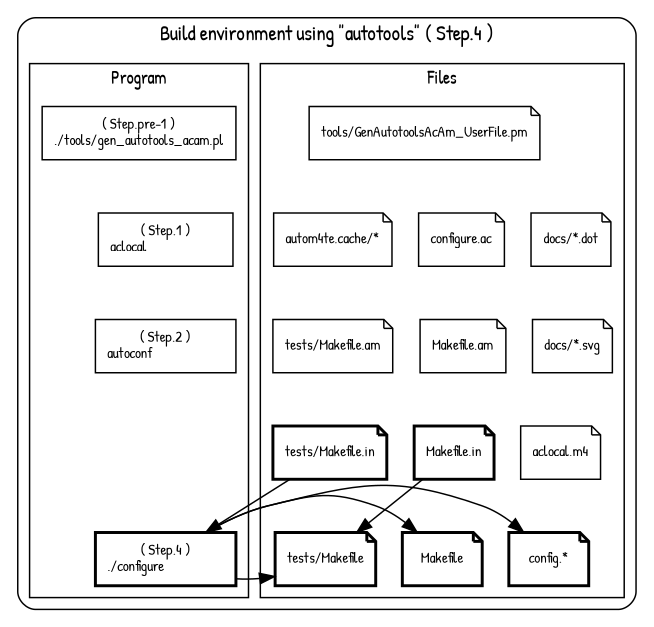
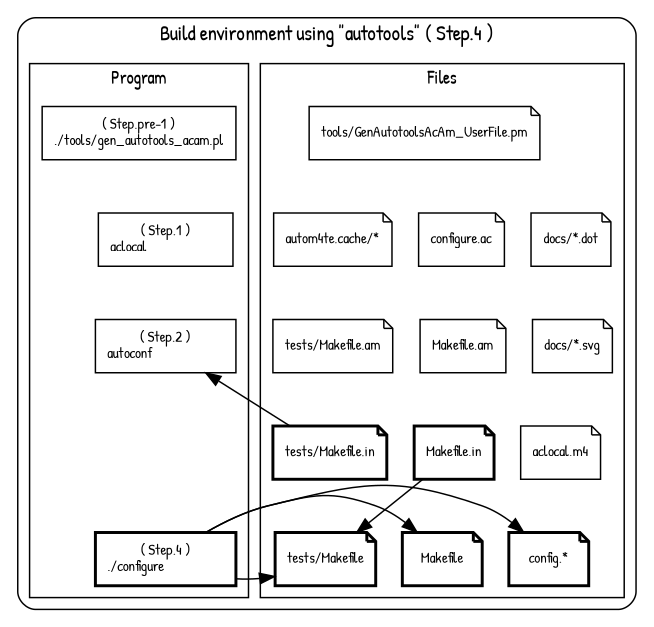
edge "tests/Makefile.in" -> "( Step.4 ) ./configure": now "tests/Makefile.in" -> "( Step.2 ) autoconf"
